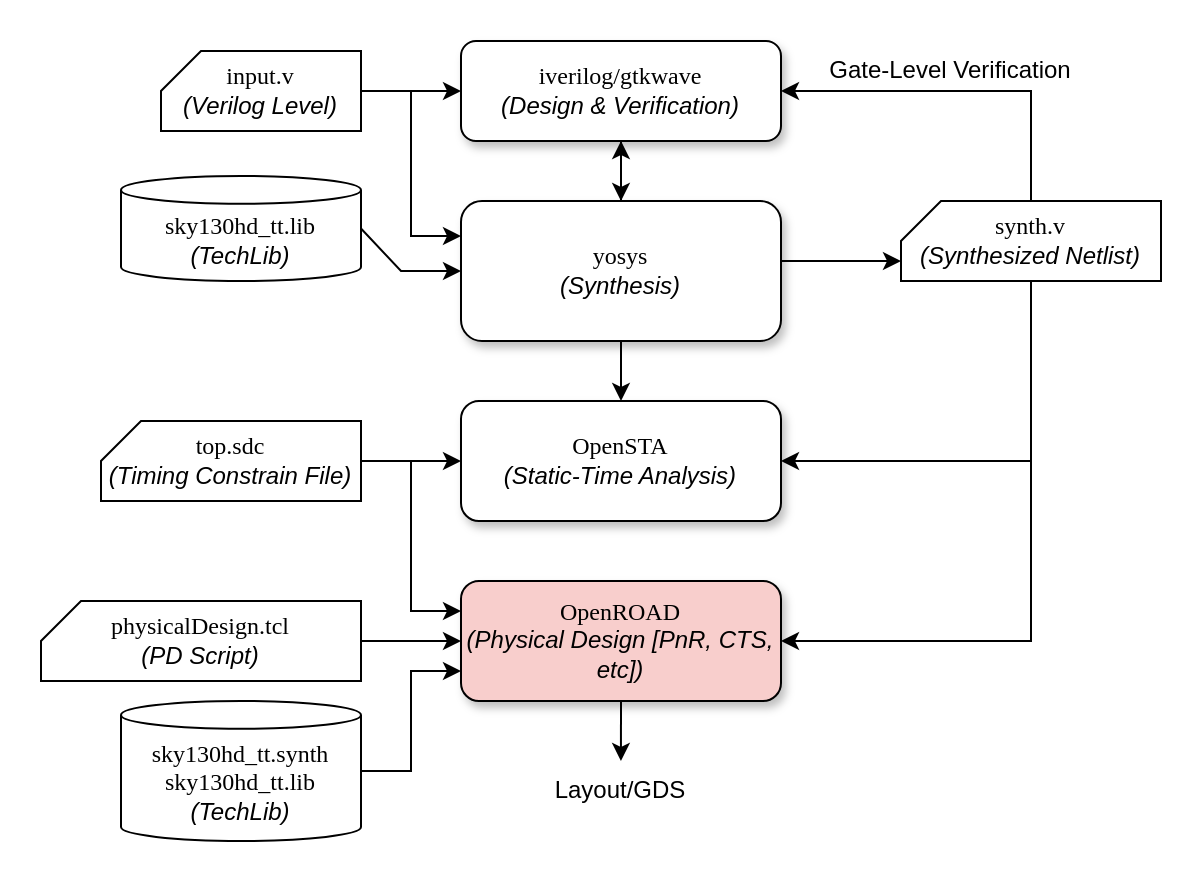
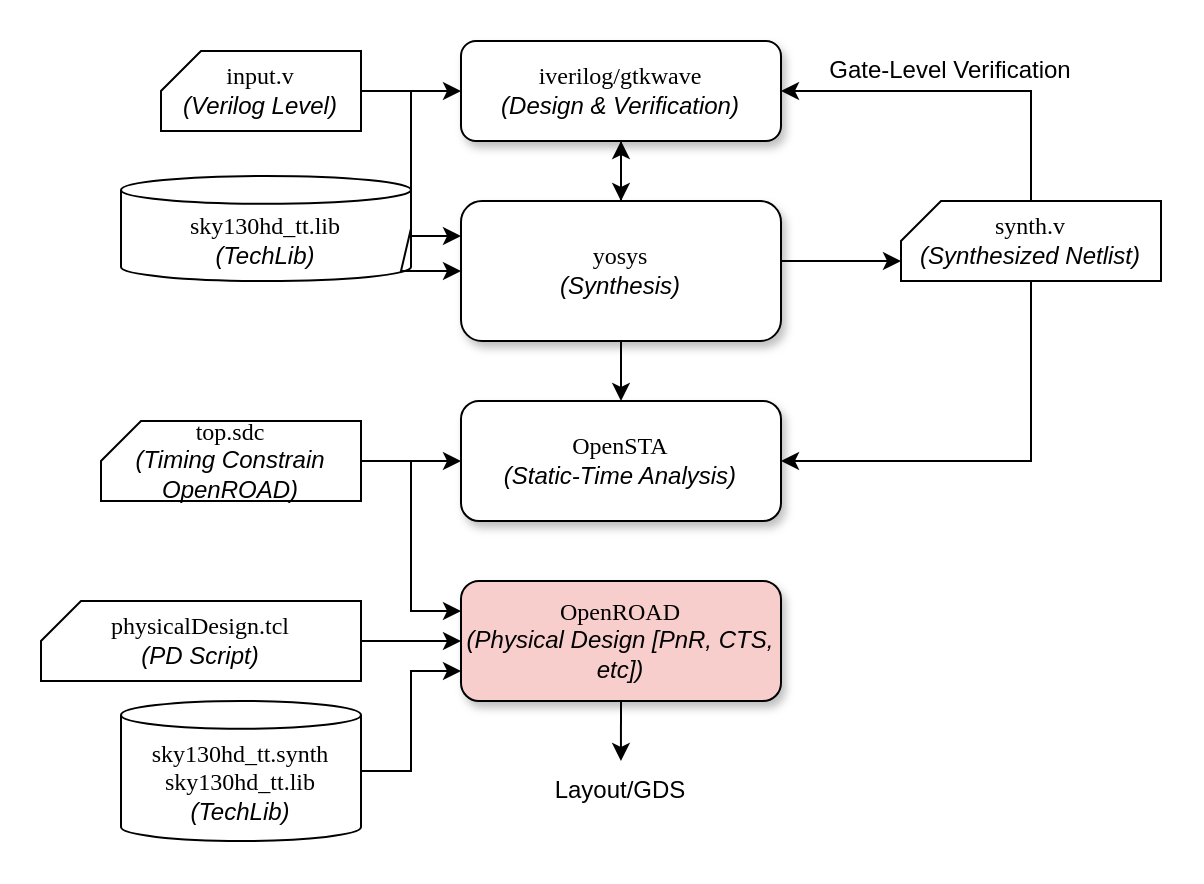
node "sky130hd_tt.lib (TechLib)": size 240x105 -> 290x105
node "top.sdc (Timing Constrain File)": label "top.sdc (Timing Constrain File)" -> "top.sdc (Timing Constrain OpenROAD)"
edge "synth.v (Synthesized Netlist)" -> "OpenROAD (Physical Design [PnR, CTS, etc])": removed
